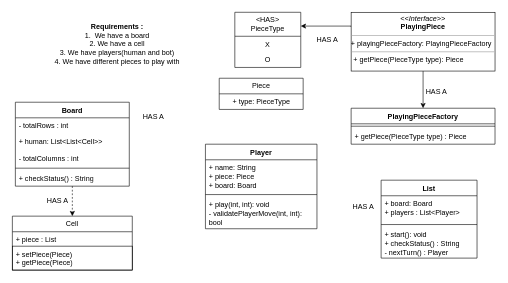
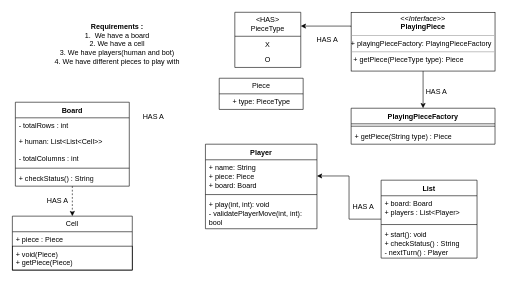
node "+ getPiece(PieceType type) : Piece": label "+ getPiece(PieceType type) : Piece" -> "+ getPiece(String type) : Piece"
edge "List" -> "+ name: String + piece: Piece + board: Board": added
node "+ piece : List": label "+ piece : List" -> "+ piece : Piece"
node "+ setPiece(Piece) + getPiece(Piece)": label "+ setPiece(Piece) + getPiece(Piece)" -> "+ void(Piece) + getPiece(Piece)"
